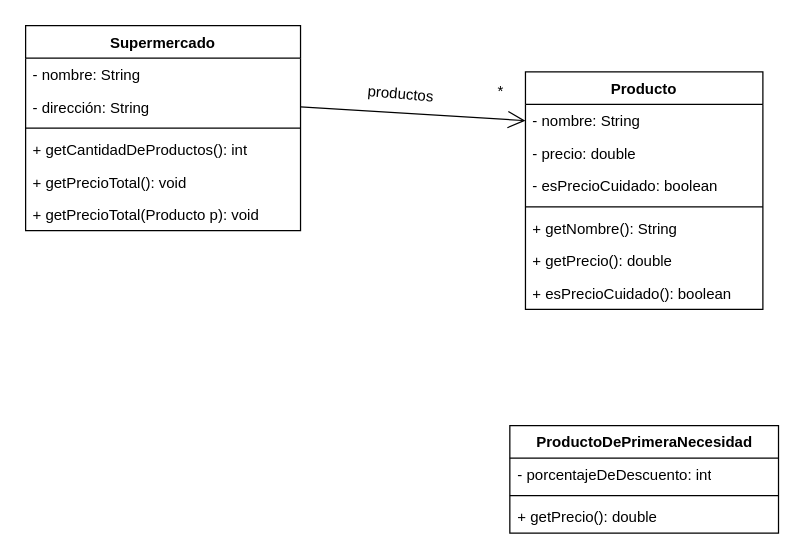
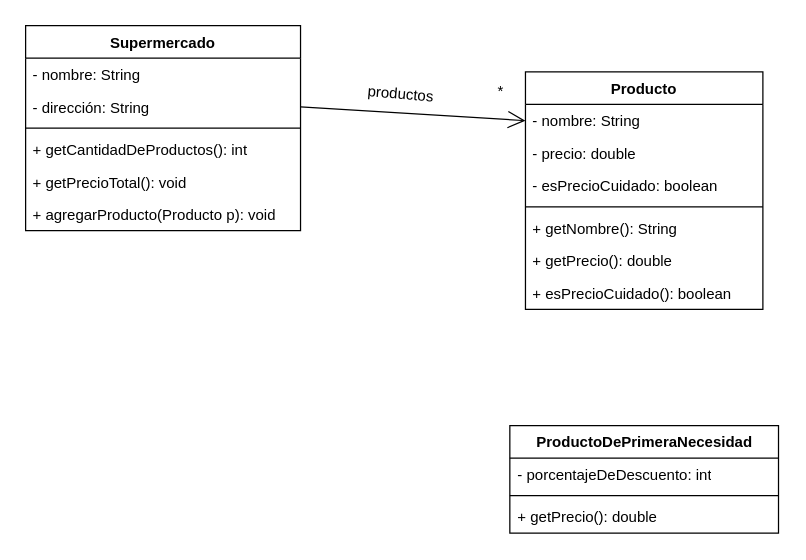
node "+ getPrecioTotal(Producto p): void": label "+ getPrecioTotal(Producto p): void" -> "+ agregarProducto(Producto p): void"
